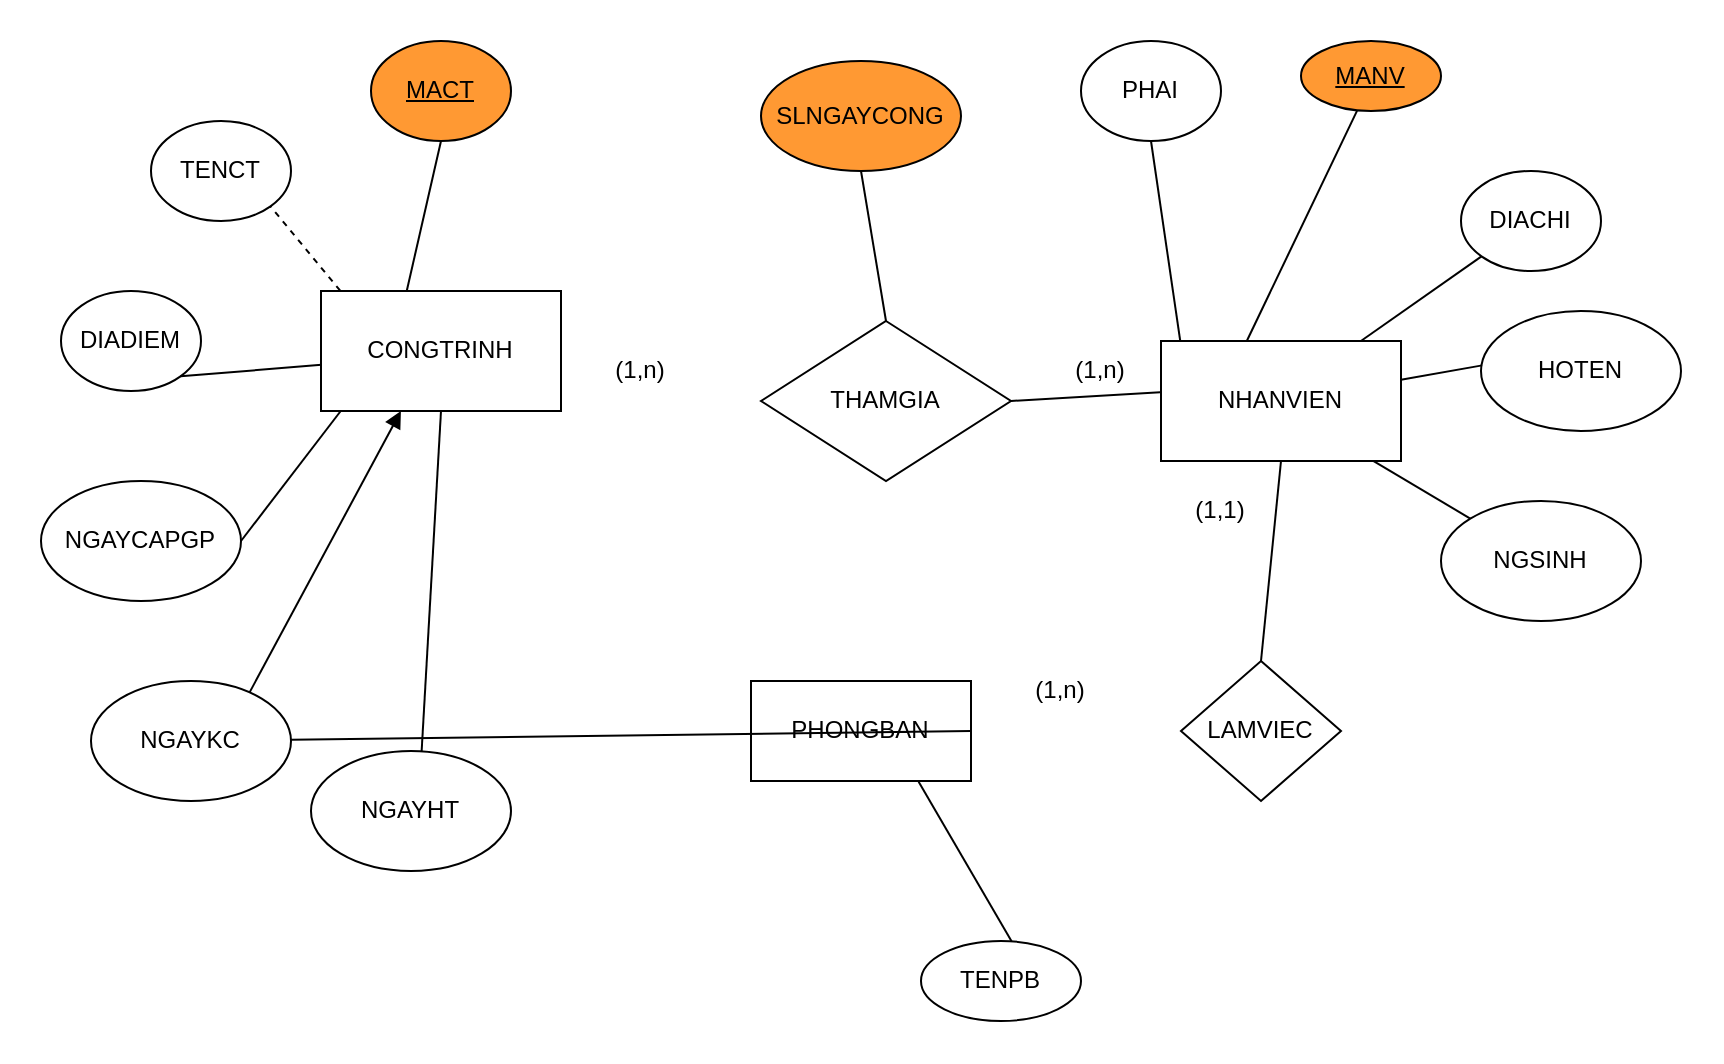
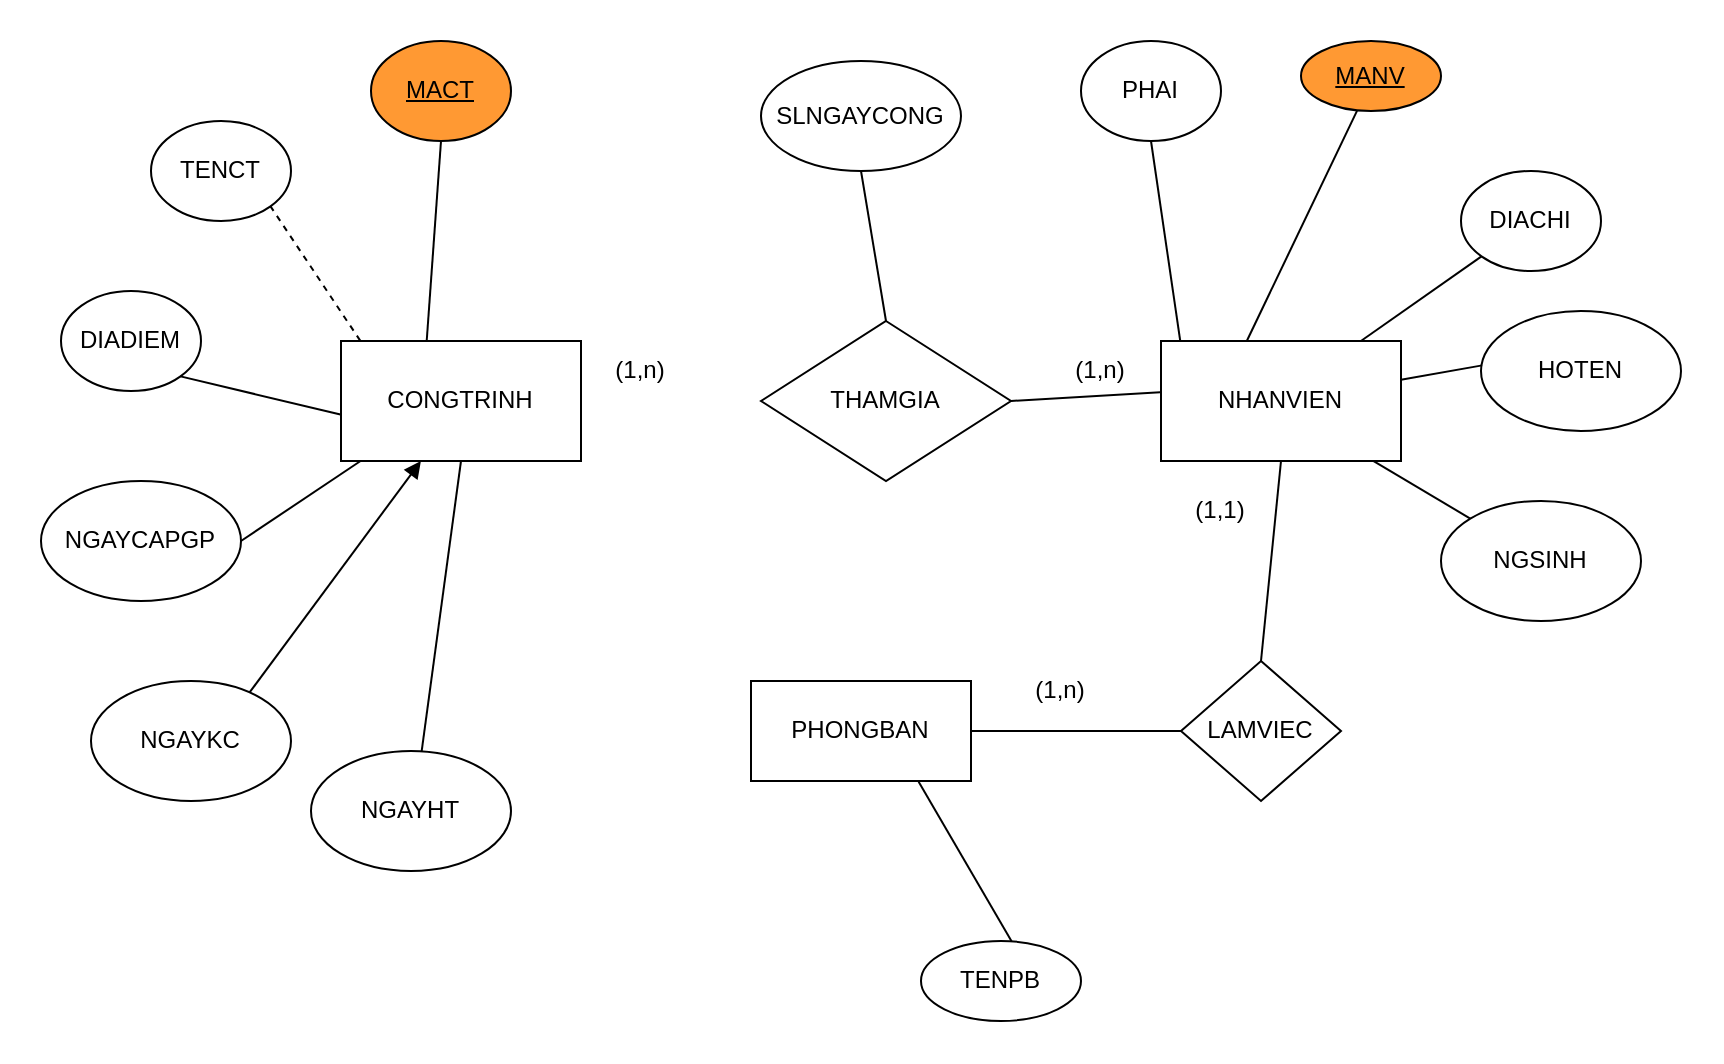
node "SLNGAYCONG": fillcolor #ff9933 -> #ffffff
node "CONGTRINH": moved (441, 351) -> (461, 401)
edge "PHONGBAN" -- "NGAYKC": now "PHONGBAN" -- "LAMVIEC"
